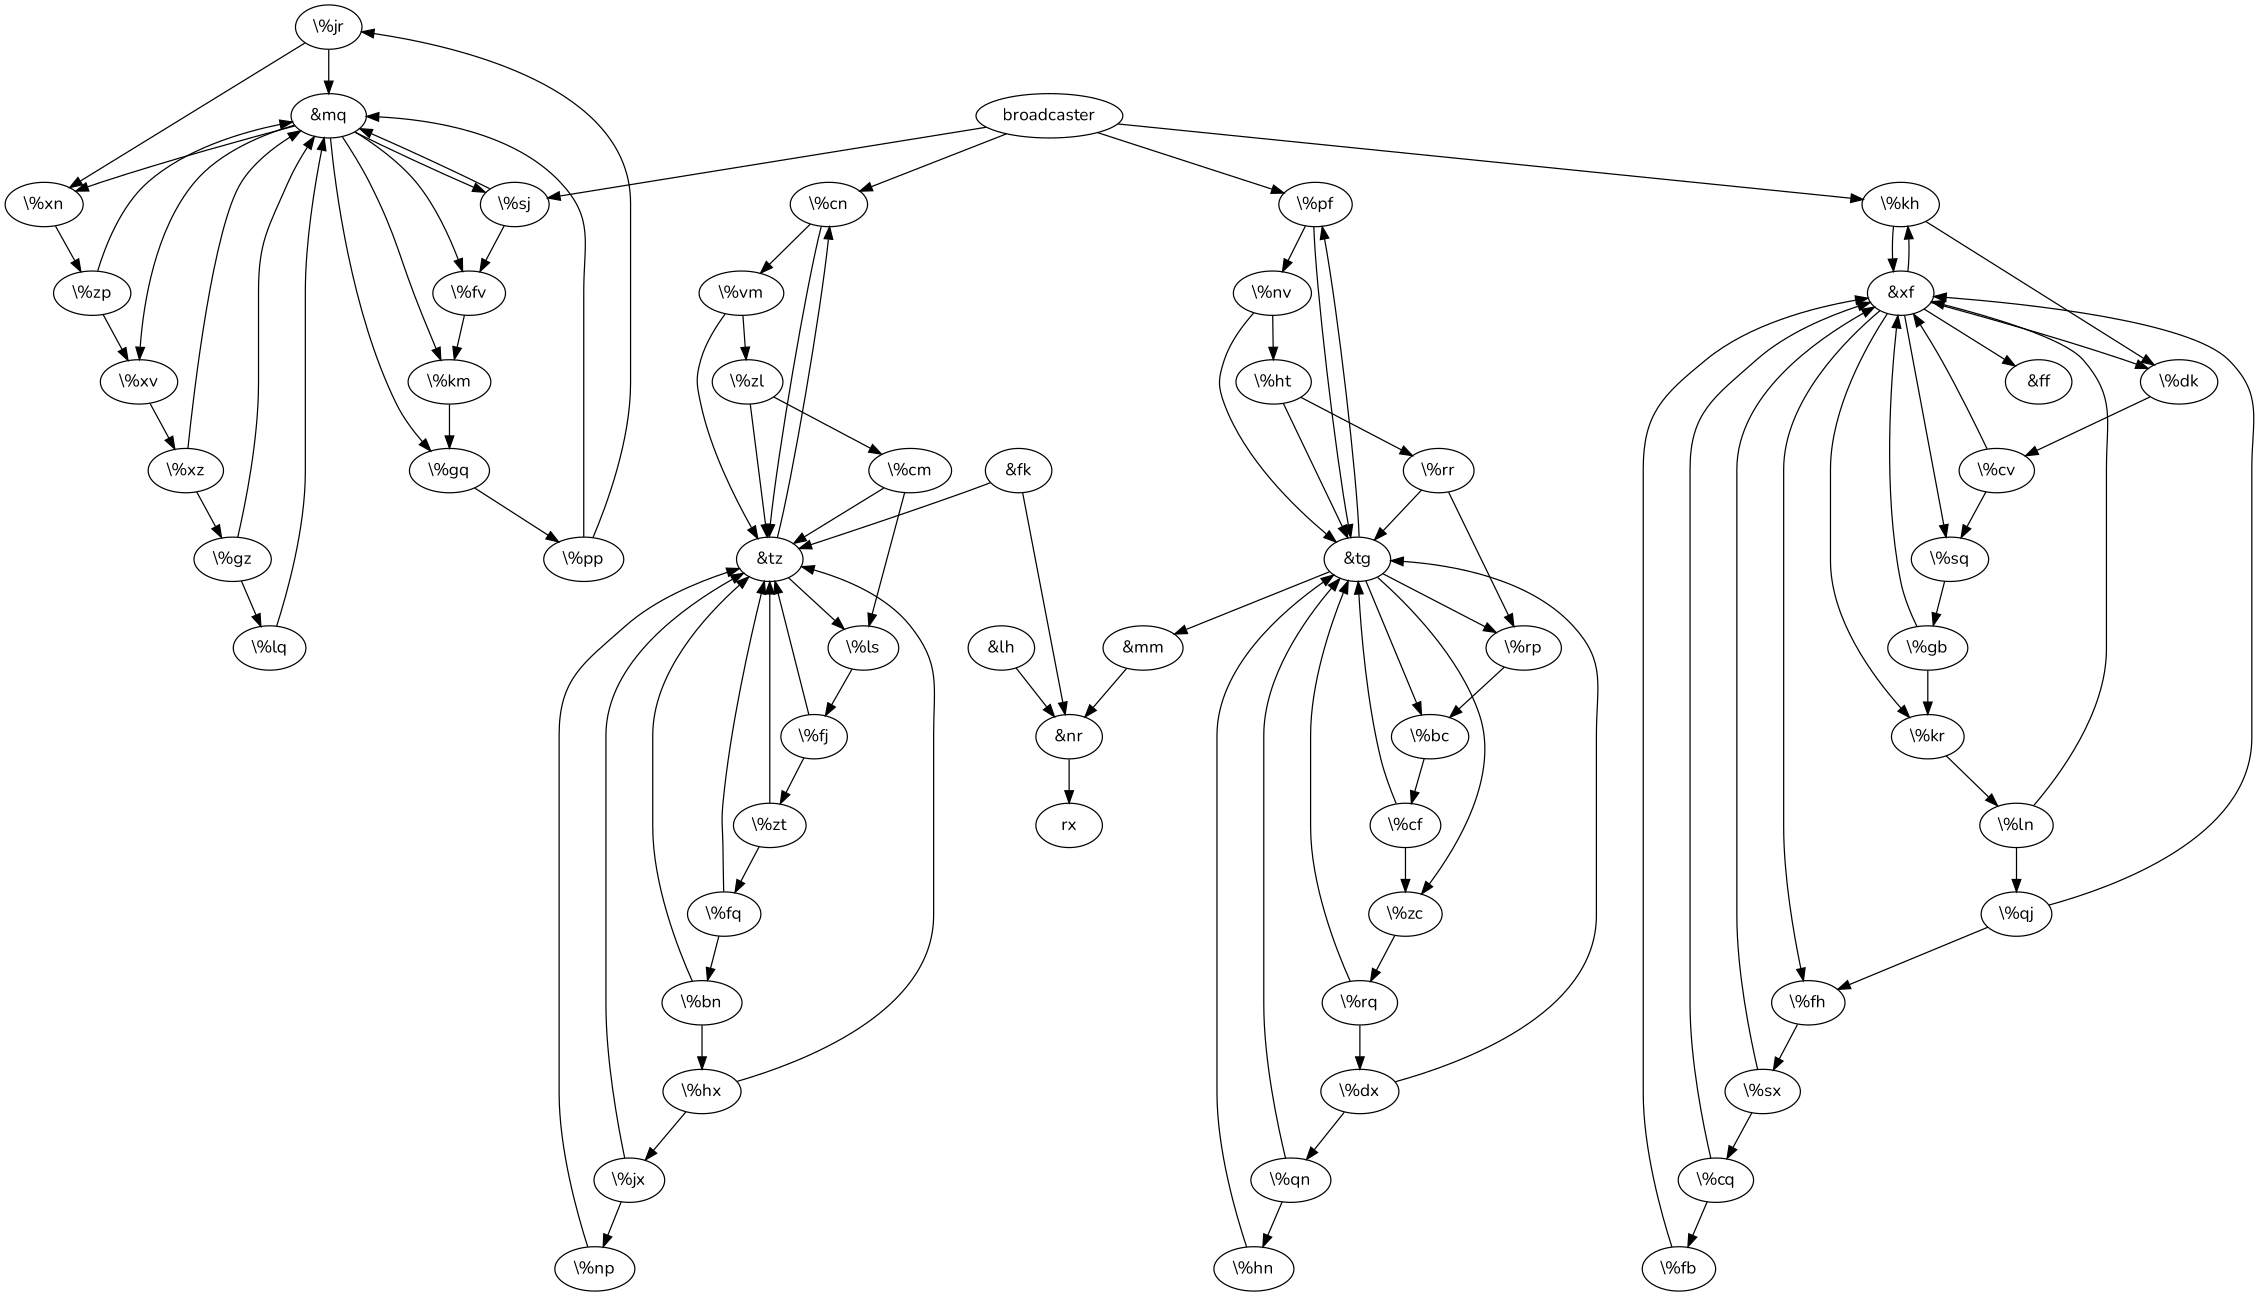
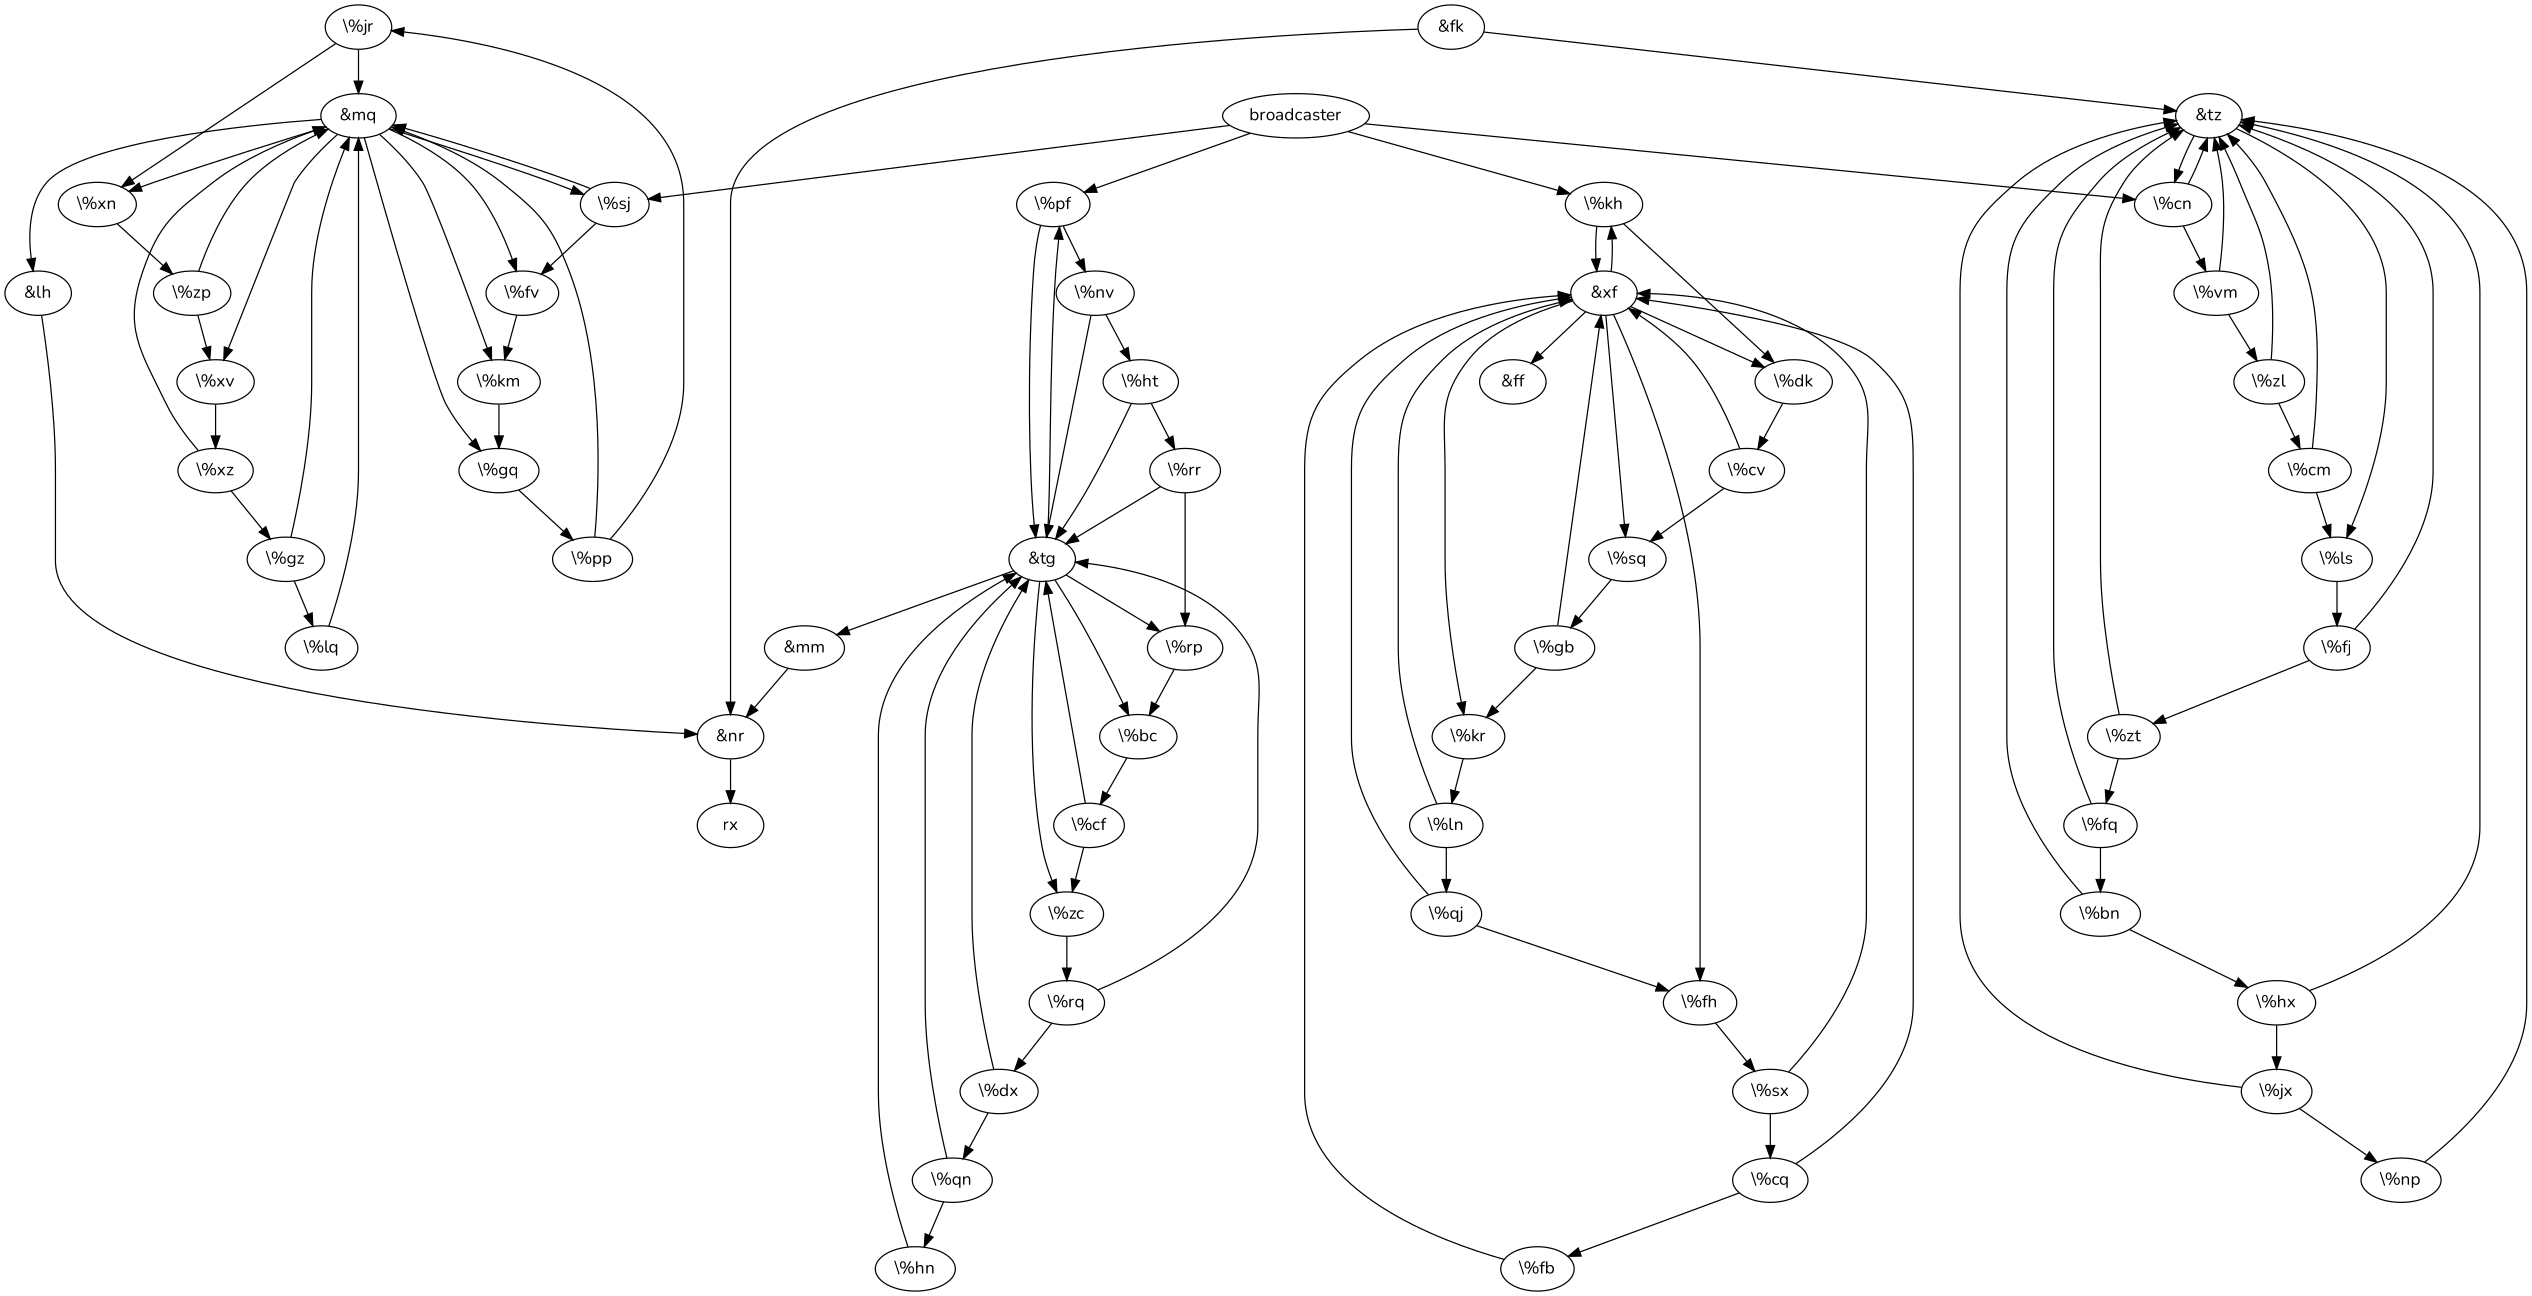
edge "&mq" -> "&lh": added
